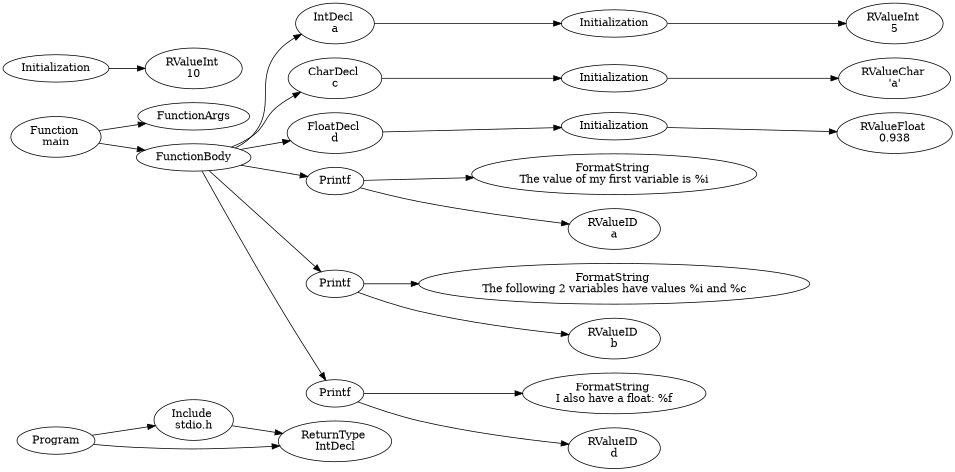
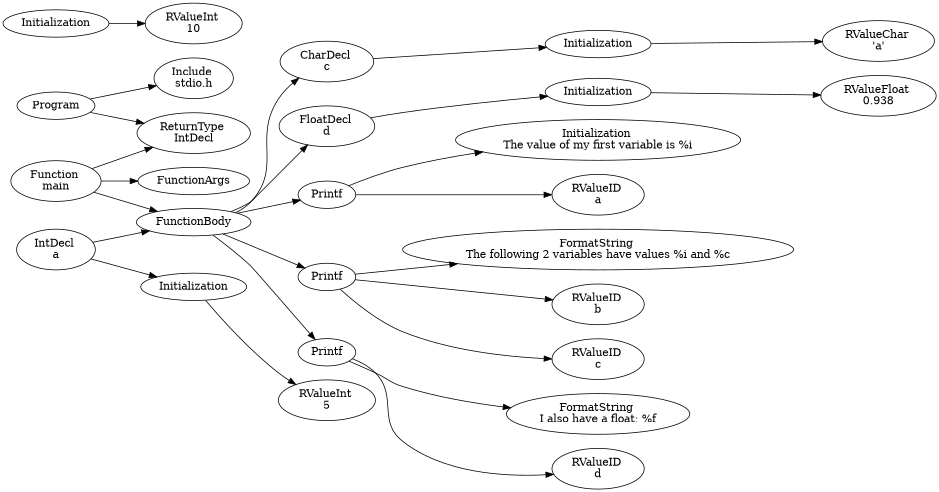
edge "FunctionBody" -> "IntDecl a": reversed
node "FormatString The value of my first variable is %i": label "FormatString The value of my first variable is %i" -> "Initialization The value of my first variable is %i"
node "RValueID c": added
edge "Include stdio.h" -> "ReturnType IntDecl": now "Function main" -> "ReturnType IntDecl"
